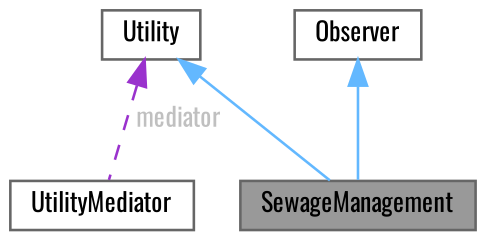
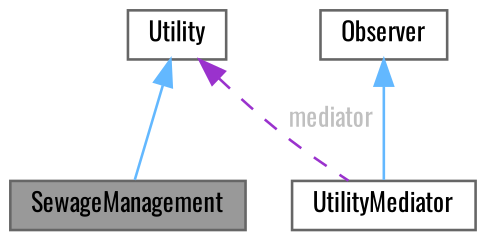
edge "SewageManagement" -> "Observer": now "UtilityMediator" -> "Observer"
